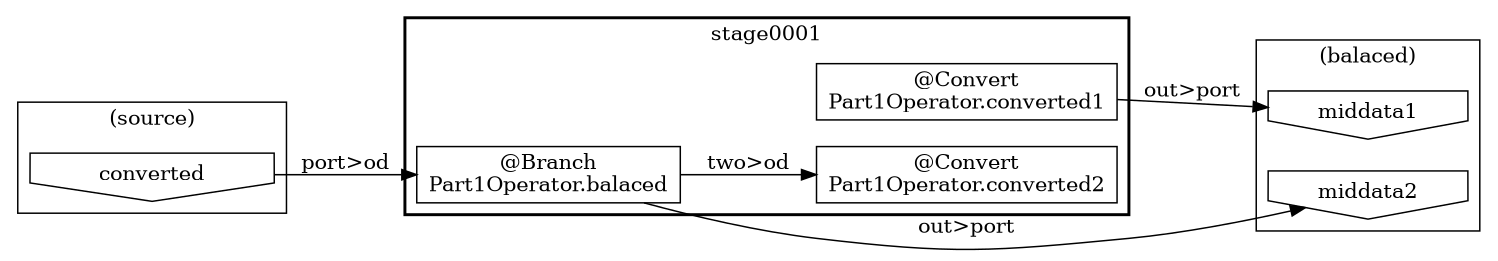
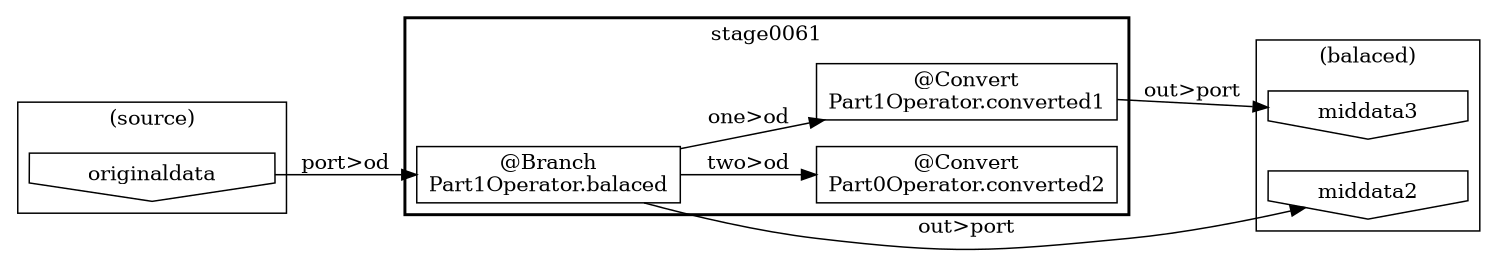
cluster "stage0001": label "stage0001" -> "stage0061"
node "middata1": label "middata1" -> "middata3"
edge "@Branch Part1Operator.balaced" -> "@Convert Part1Operator.converted1": added, label "one>od"
node "converted": label "converted" -> "originaldata"
node "@Convert Part1Operator.converted2": label "@Convert Part1Operator.converted2" -> "@Convert Part0Operator.converted2"
